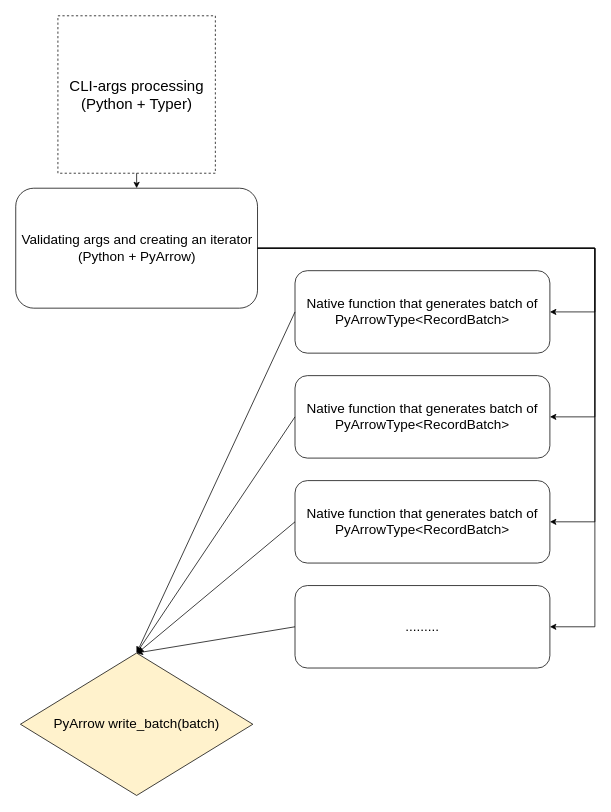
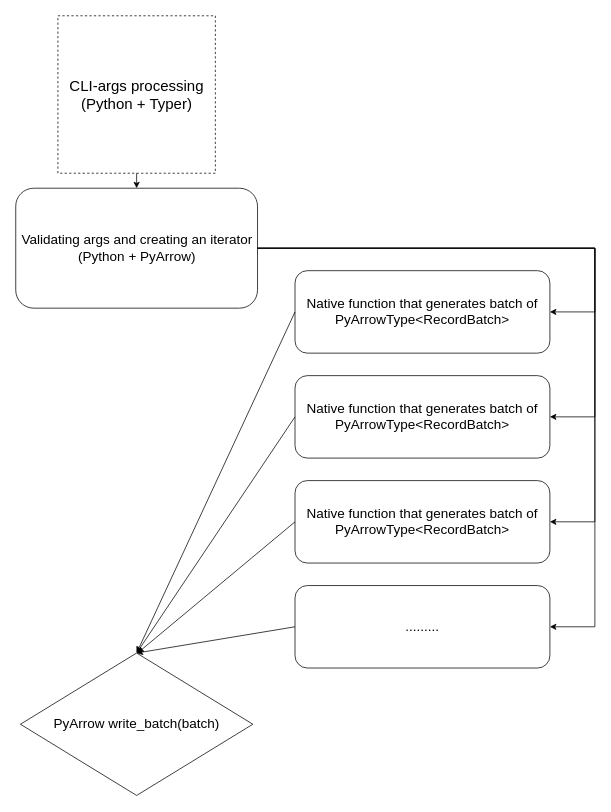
node "PyArrow write_batch(batch)": fillcolor #fff2cc -> #ffffff
